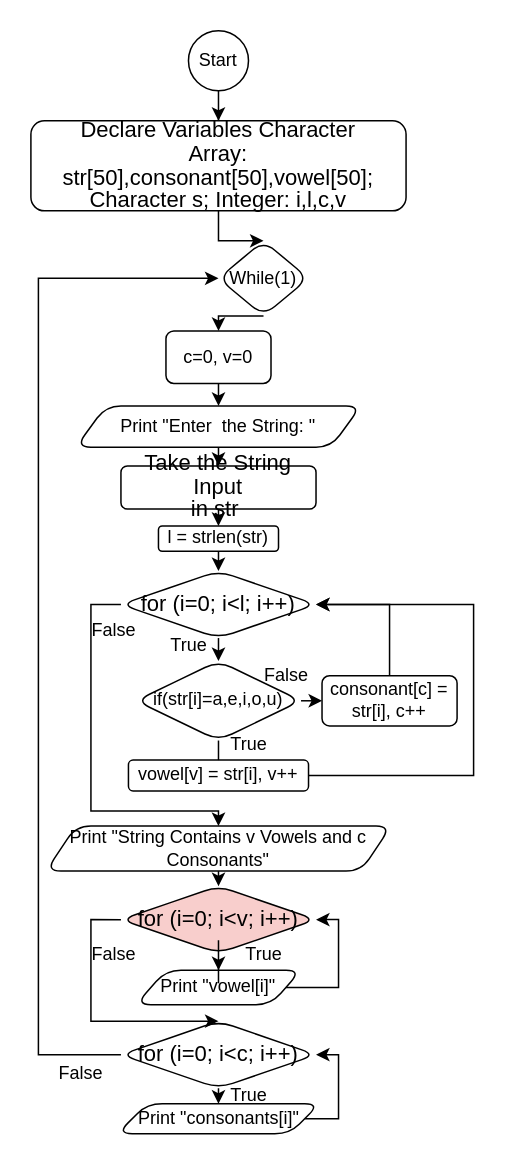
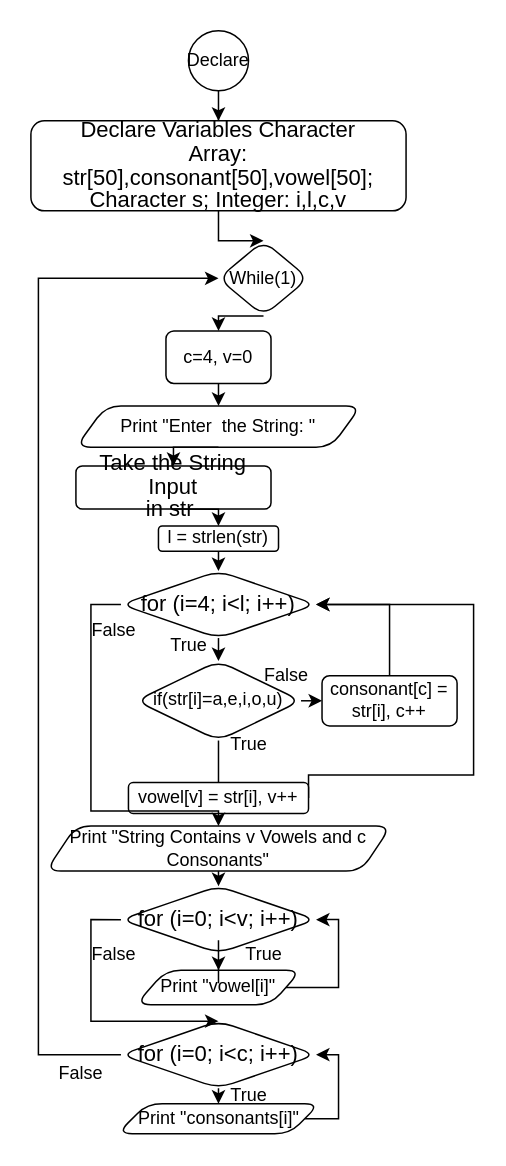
node "Start": label "Start" -> "Declare"
node "c=0, v=0": label "c=0, v=0" -> "c=4, v=0"
node "Take the String Input in str": moved (218, 487) -> (173, 487)
node "for (i=0; i<l; i++)": label "for (i=0; i<l; i++)" -> "for (i=4; i<l; i++)"
node "vowel[v] = str[i], v++": moved (218, 775) -> (218, 798)
node "for (i=0; i<v; i++)": fillcolor #f8cecc -> #ffffff
